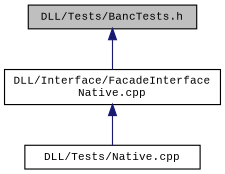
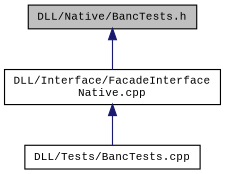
node "DLL/Tests/BancTests.h": label "DLL/Tests/BancTests.h" -> "DLL/Native/BancTests.h"
node "DLL/Tests/Native.cpp": label "DLL/Tests/Native.cpp" -> "DLL/Tests/BancTests.cpp"
